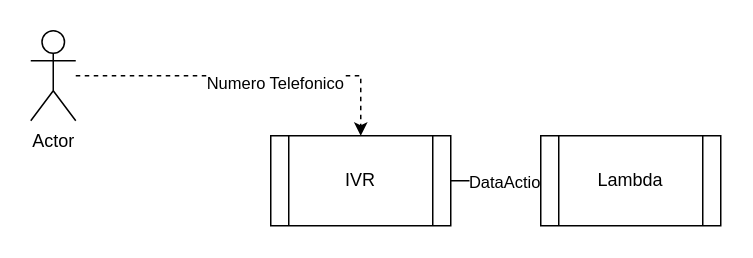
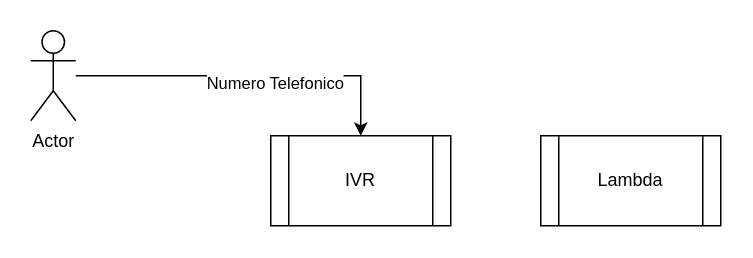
edge "Actor" -> "IVR": style dashed -> solid
edge "IVR" -> "Lambda": removed, label "DataAction"
